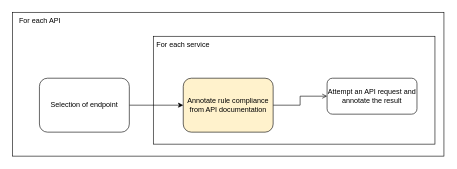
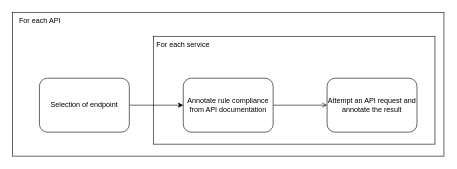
node "Attempt an API request and annotate the result": size 90x36 -> 90x54
node "Annotate rule compliance from API documentation": fillcolor #fff2cc -> #ffffff
